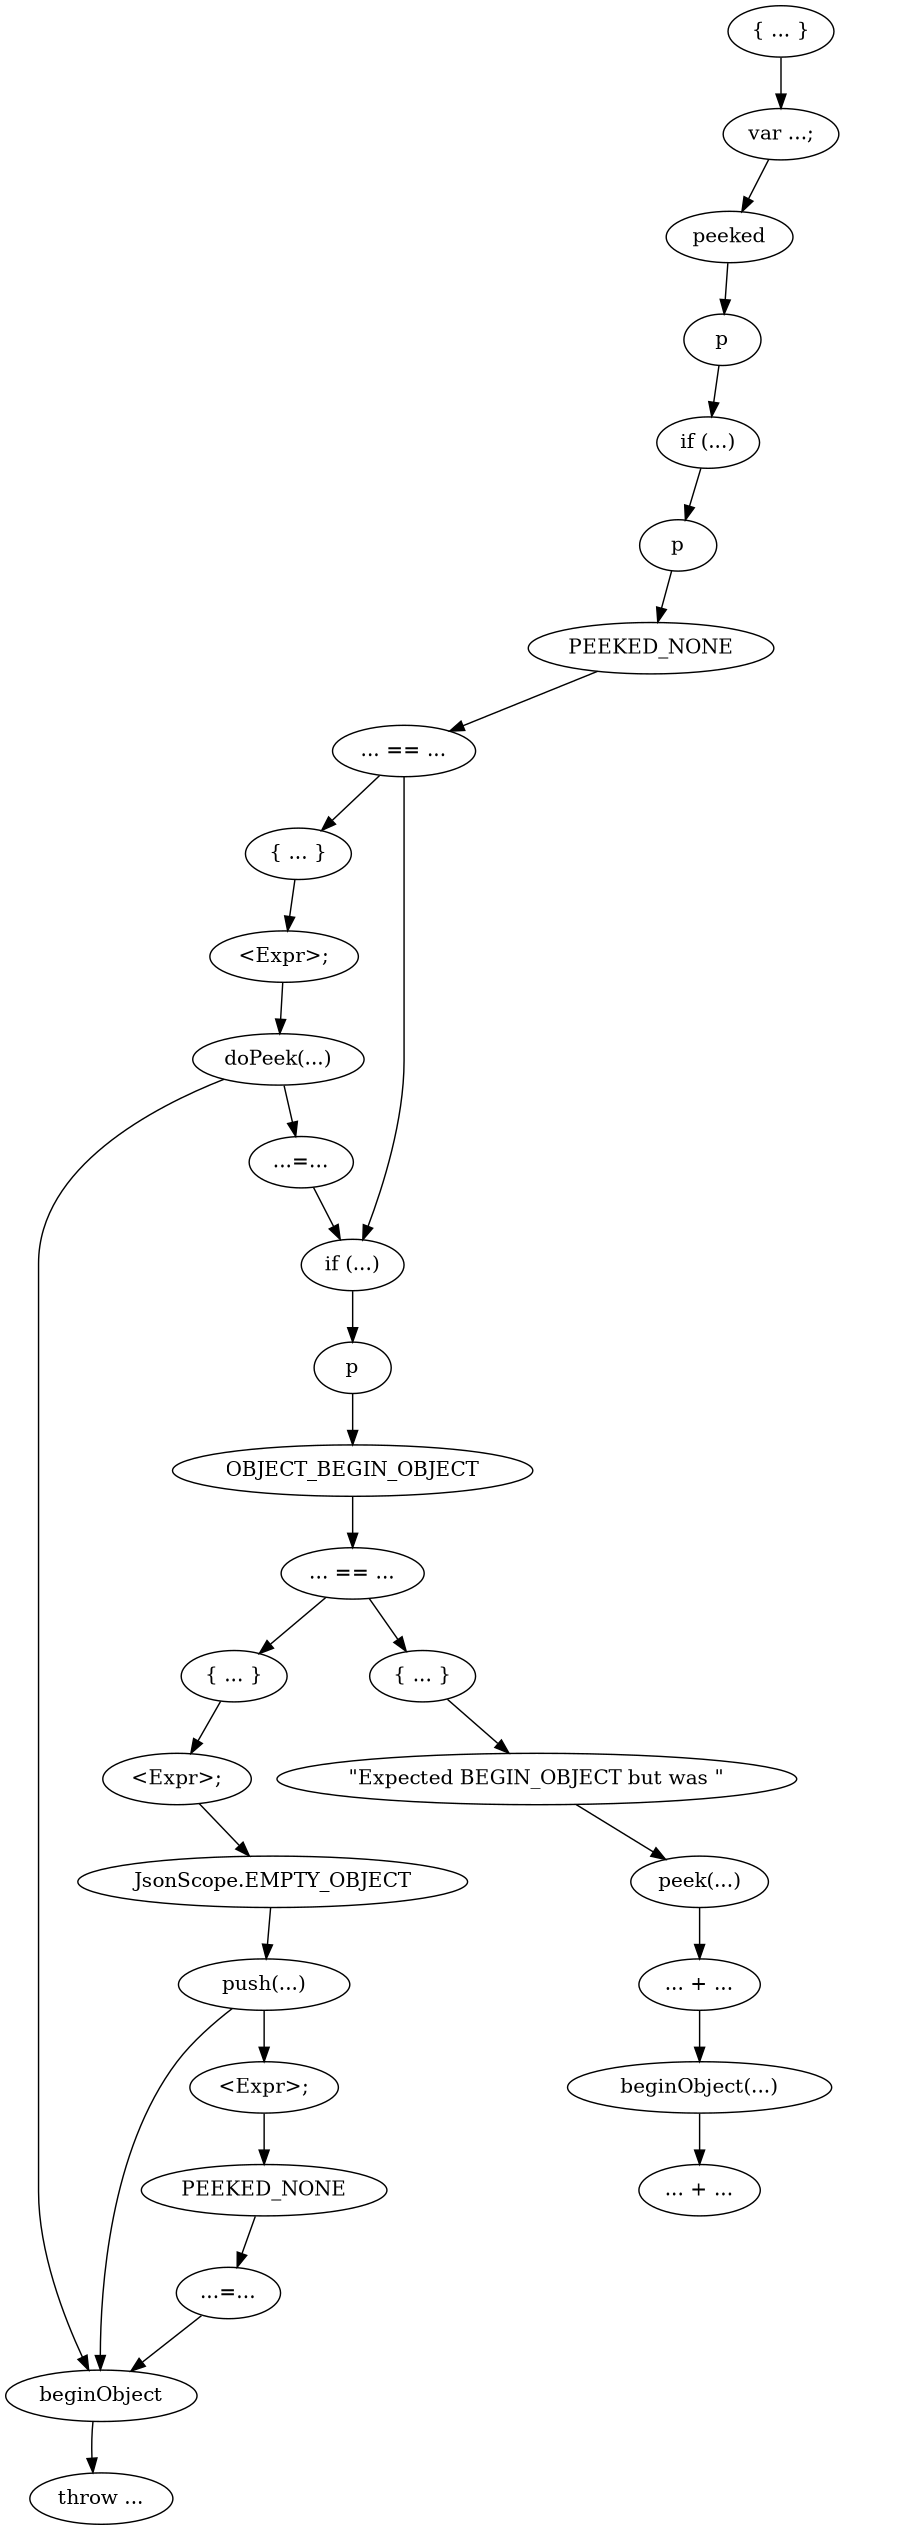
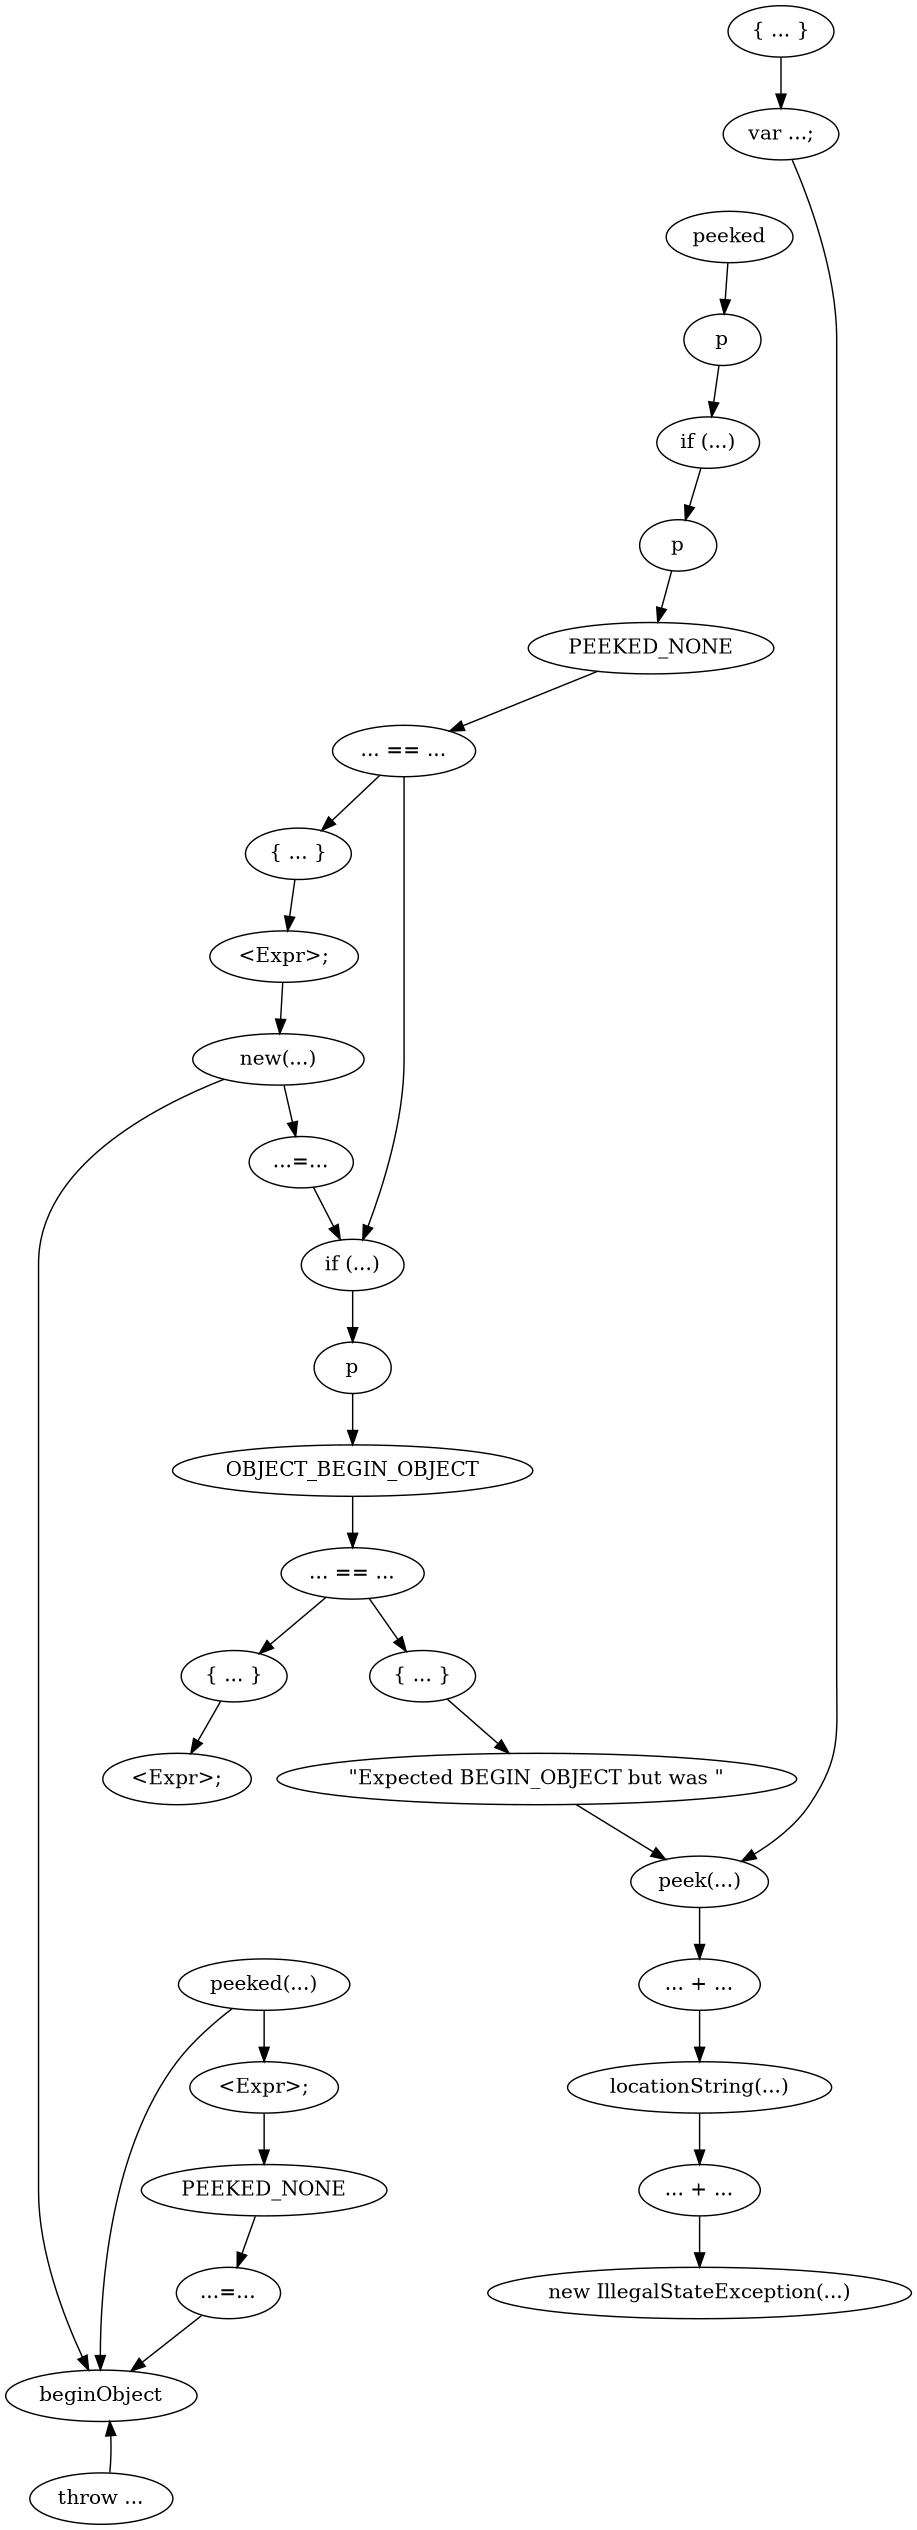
edge "var ...;" -> "peeked": now "var ...;" -> "peek(...)"
node "doPeek(...)": label "doPeek(...)" -> "new(...)"
node "JsonScope.EMPTY_OBJECT": removed
node "push(...)": label "push(...)" -> "peeked(...)"
node "beginObject(...)": label "beginObject(...)" -> "locationString(...)"
node "new IllegalStateException(...)": added
edge "beginObject" -> "throw ...": reversed
